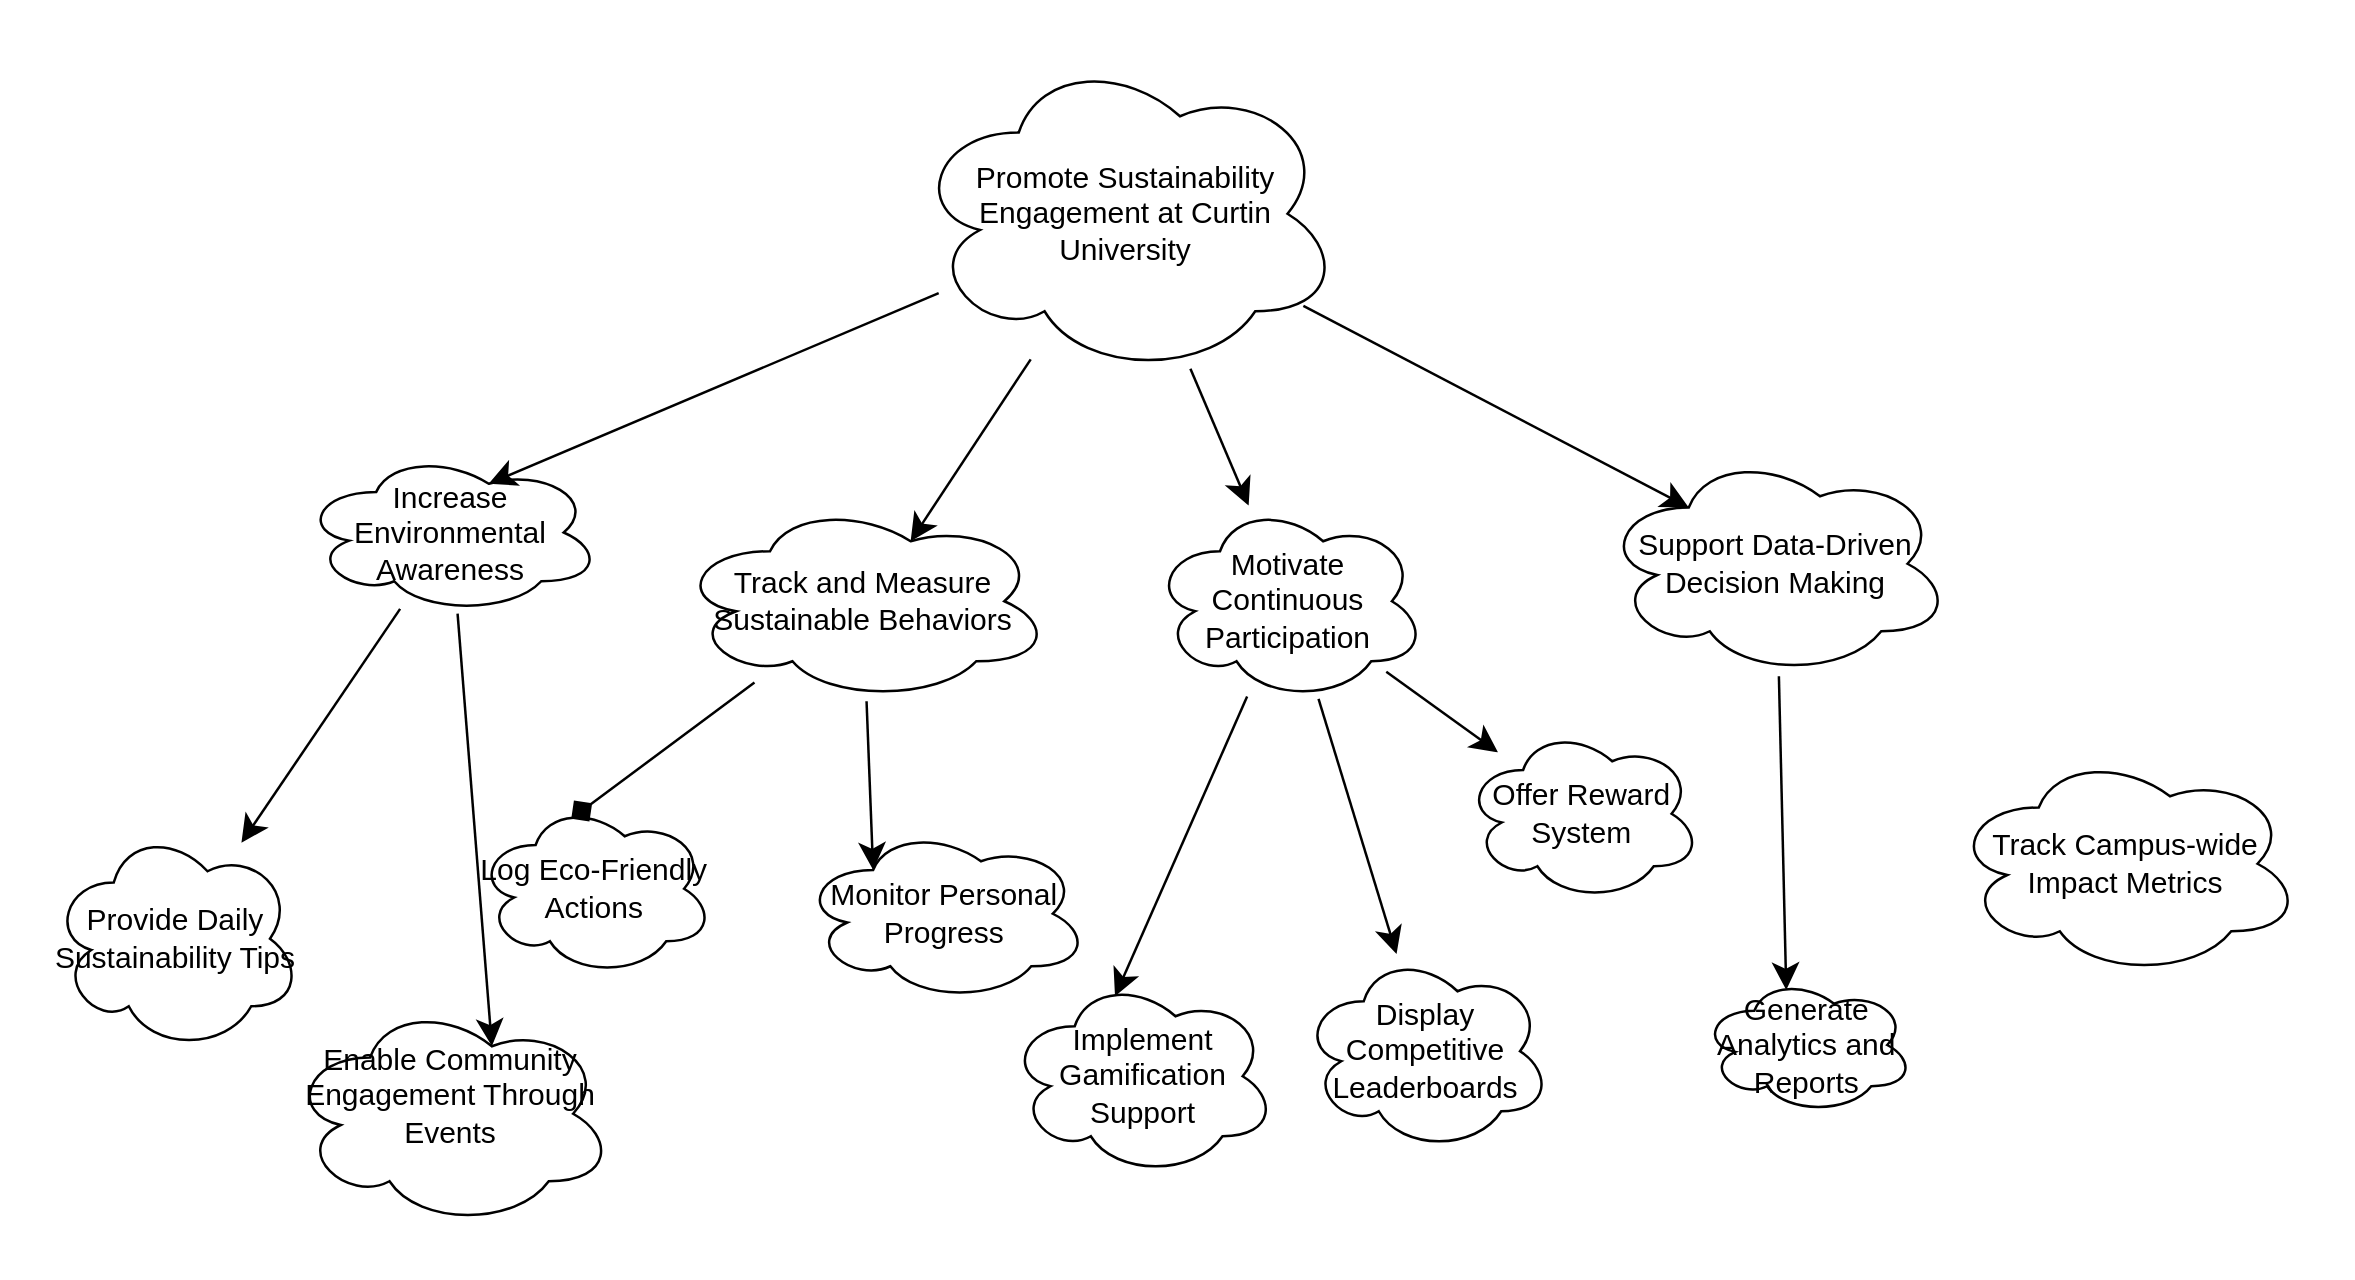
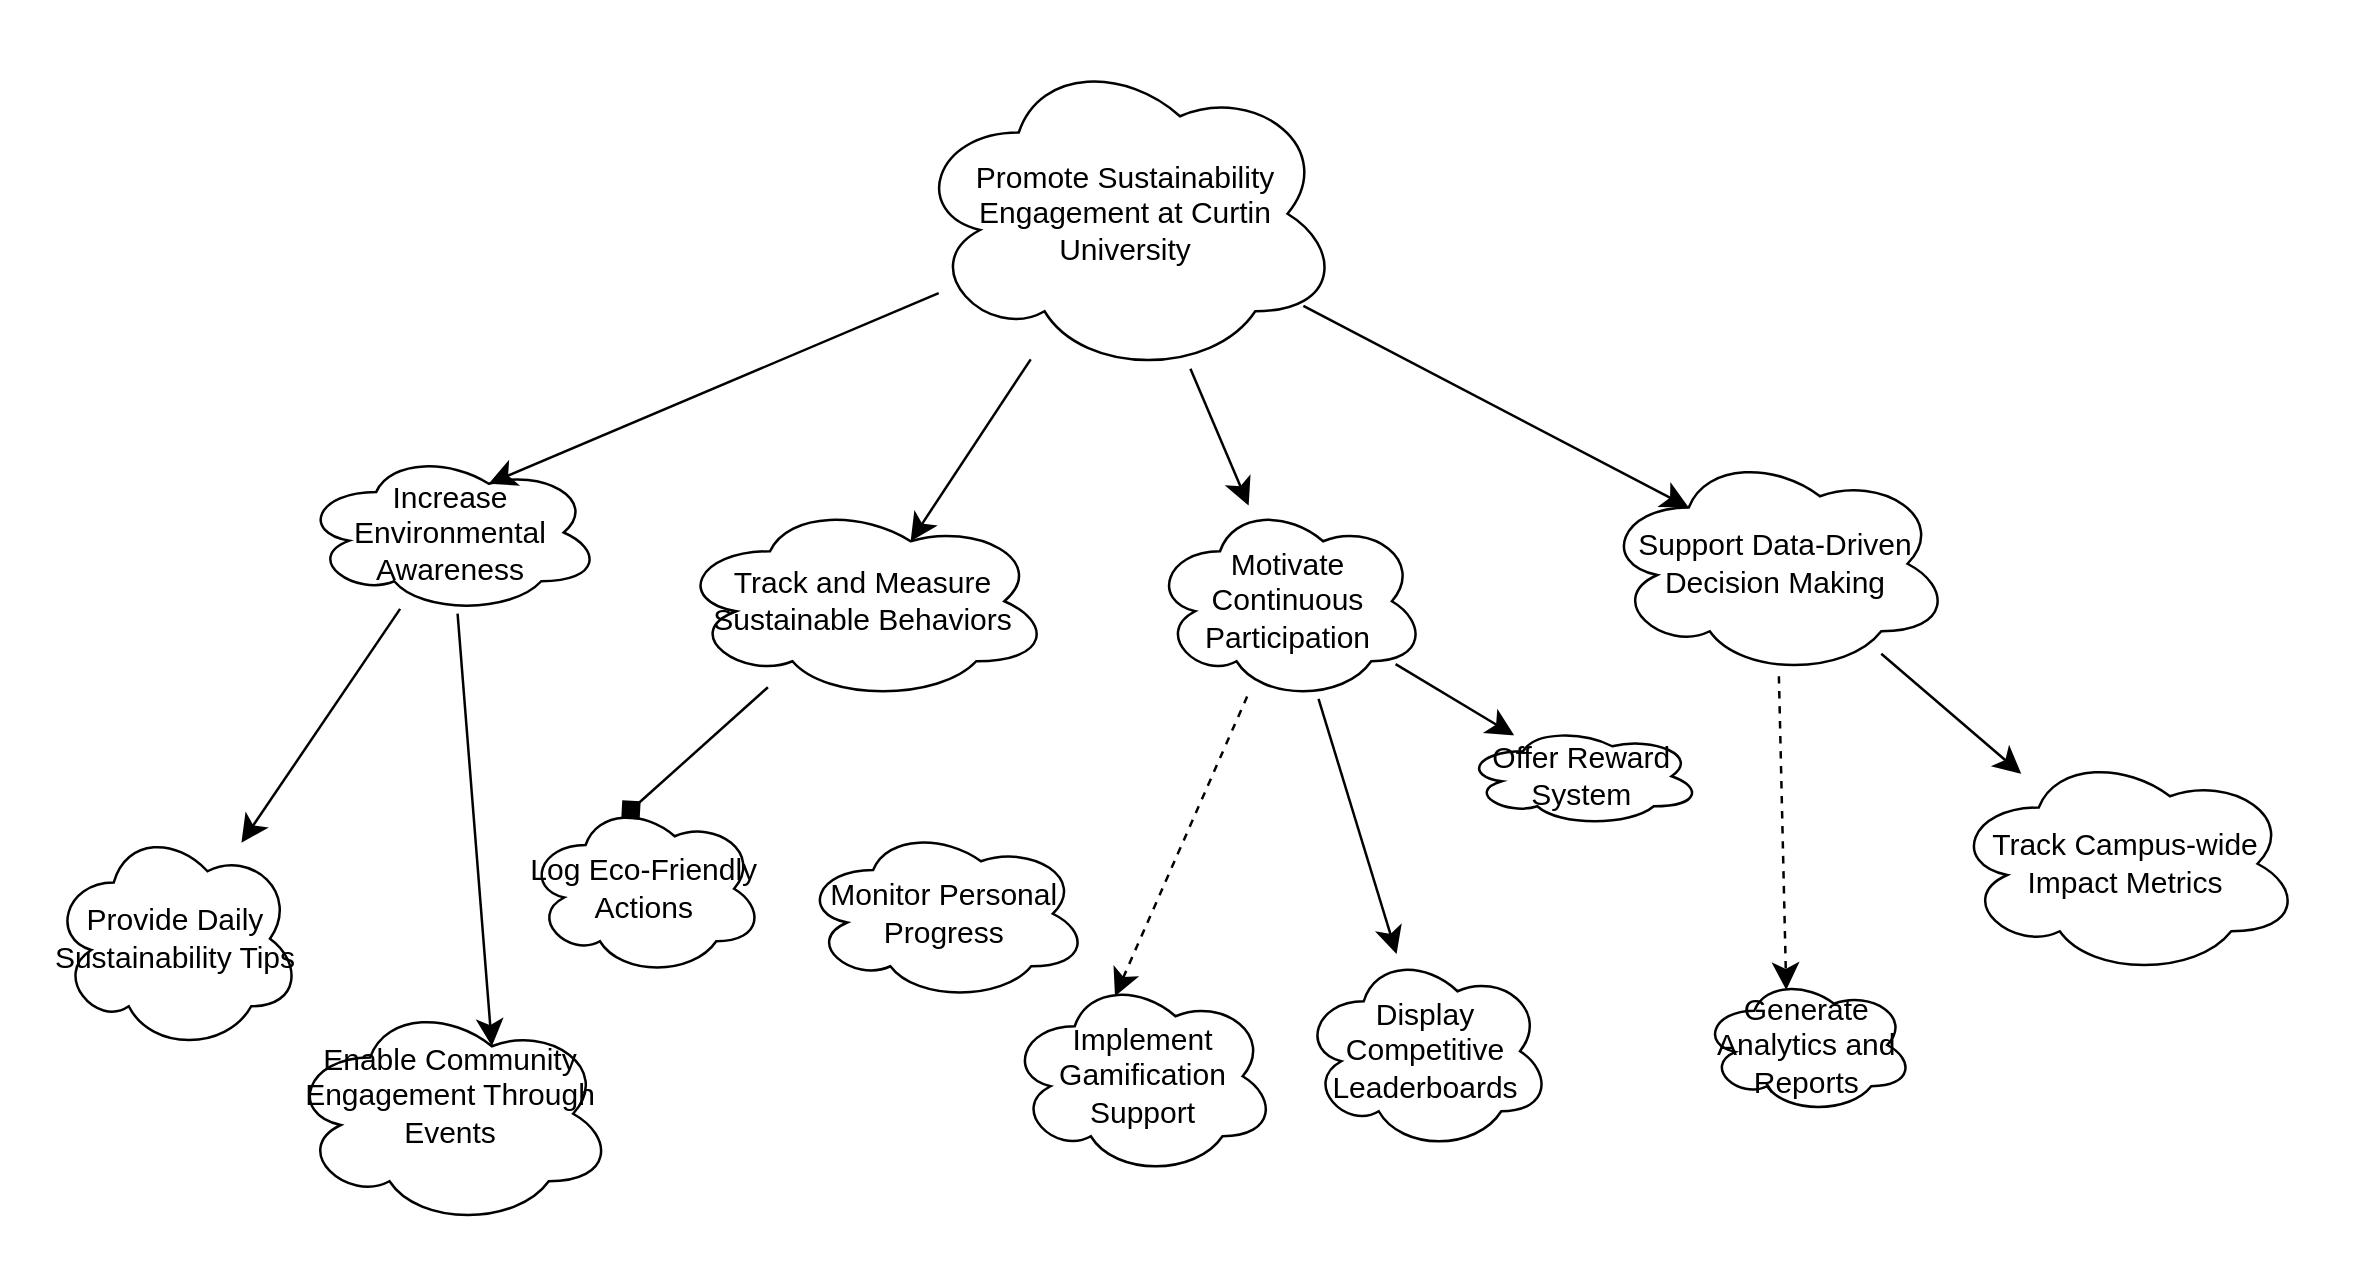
edge "Support Data-Driven Decision Making" -> "Track Campus-wide Impact Metrics": added
edge "Track and Measure Sustainable Behaviors" -> "Monitor Personal Progress": removed
node "Offer Reward System": size 238x175 -> 238x100
edge "Support Data-Driven Decision Making" -> "Generate Analytics and Reports": style solid -> dashed
edge "Motivate Continuous Participation" -> "Implement Gamification Support": style solid -> dashed
node "Log Eco-Friendly Actions": moved (595, 889) -> (645, 889)
